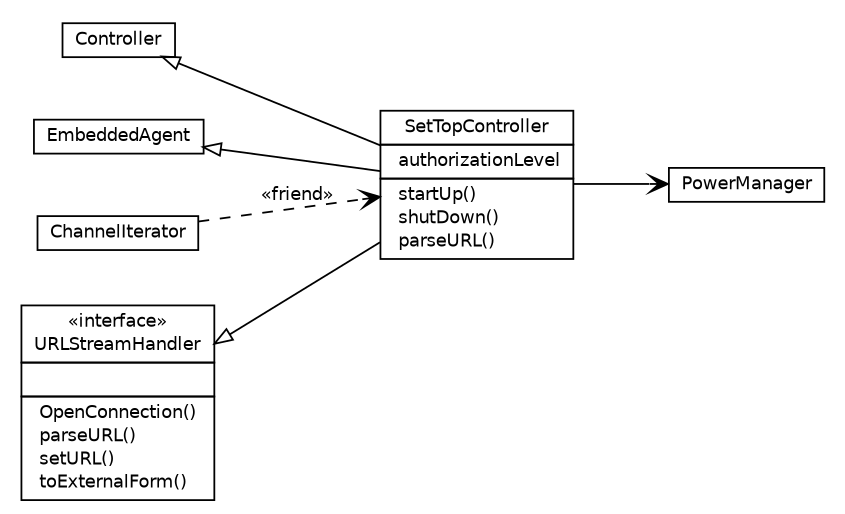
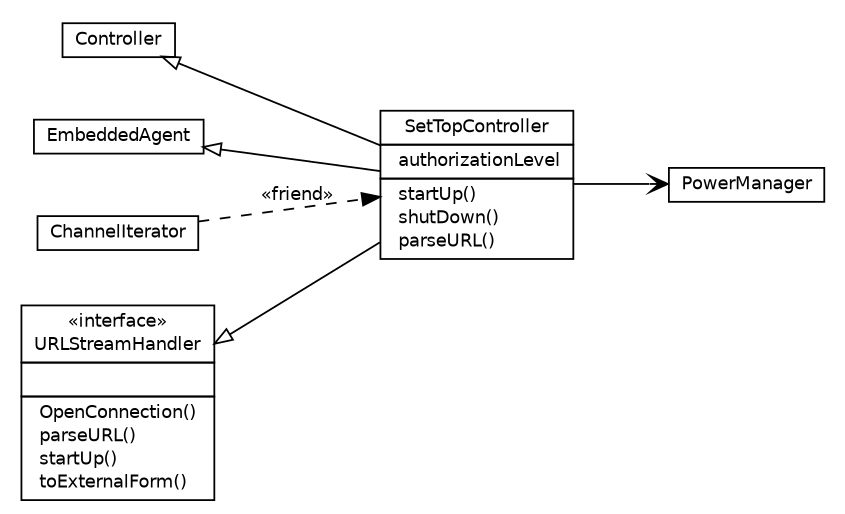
edge "ChannelIterator" -> "SetTopController": arrowhead open -> normal
node "URLStreamHandler": text "setURL()" -> "startUp()"
